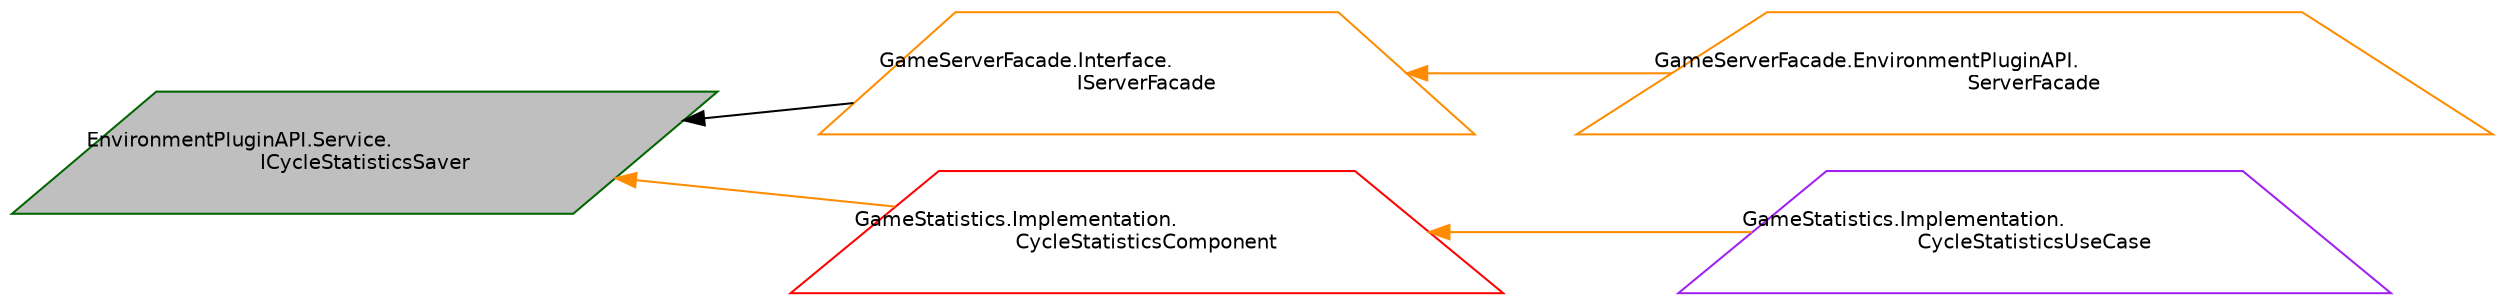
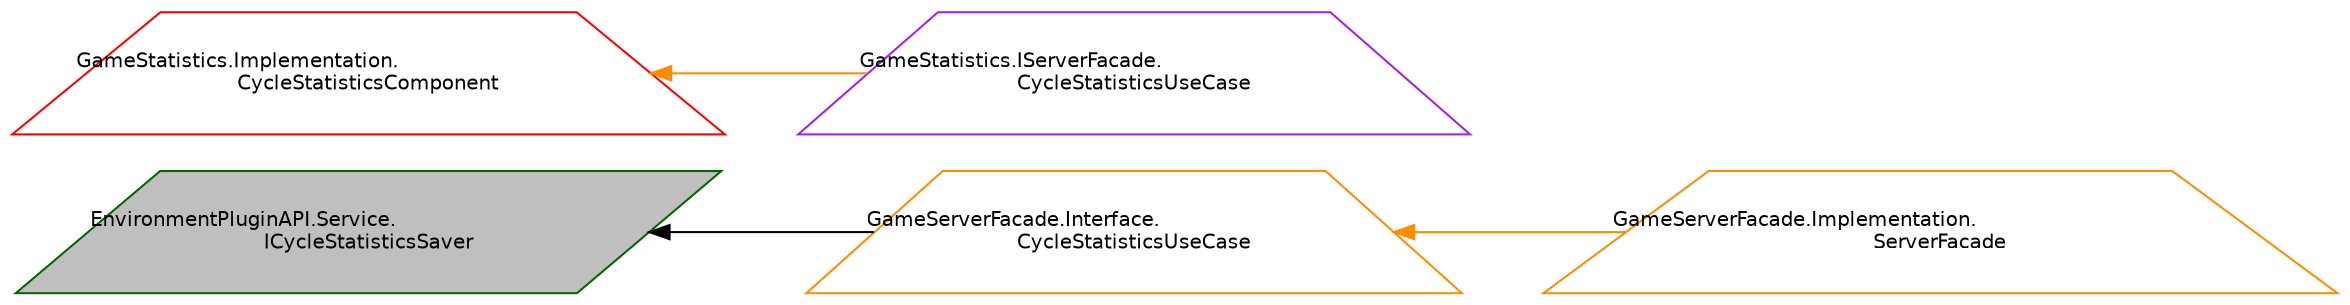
node "GameServerFacade.Interface. IServerFacade": label "GameServerFacade.Interface. IServerFacade" -> "GameServerFacade.Interface. CycleStatisticsUseCase"
node "GameServerFacade.EnvironmentPluginAPI. ServerFacade": label "GameServerFacade.EnvironmentPluginAPI. ServerFacade" -> "GameServerFacade.Implementation. ServerFacade"
edge "GameStatistics.Implementation. CycleStatisticsComponent" -> "EnvironmentPluginAPI.Service. ICycleStatisticsSaver": removed
node "GameStatistics.Implementation. CycleStatisticsUseCase": label "GameStatistics.Implementation. CycleStatisticsUseCase" -> "GameStatistics.IServerFacade. CycleStatisticsUseCase"
